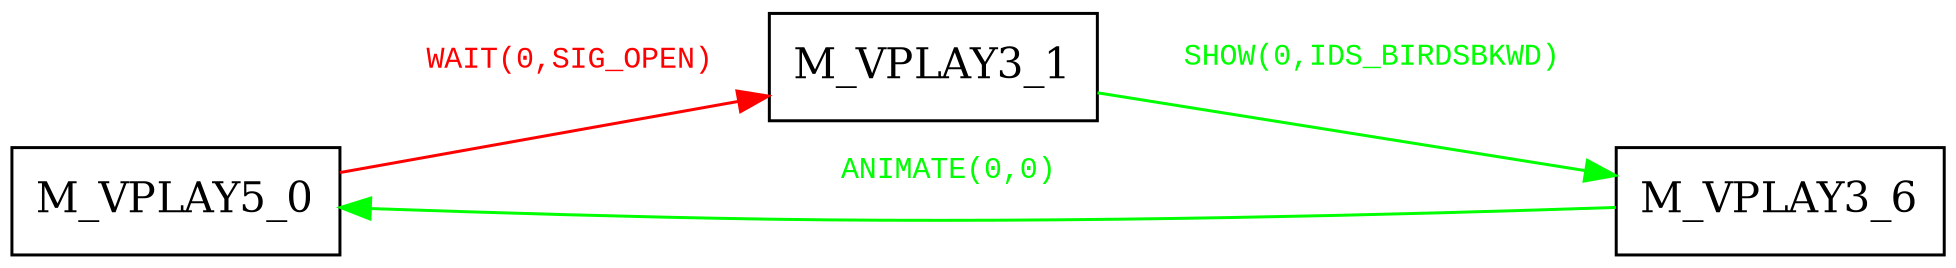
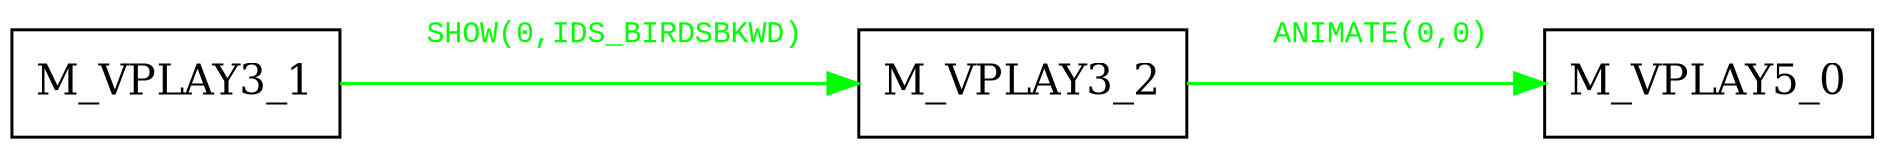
edge "M_VPLAY5_0" -> "M_VPLAY3_1": removed, label "WAIT(0,SIG_OPEN)"
node "M_VPLAY3_6": label "M_VPLAY3_6" -> "M_VPLAY3_2"
